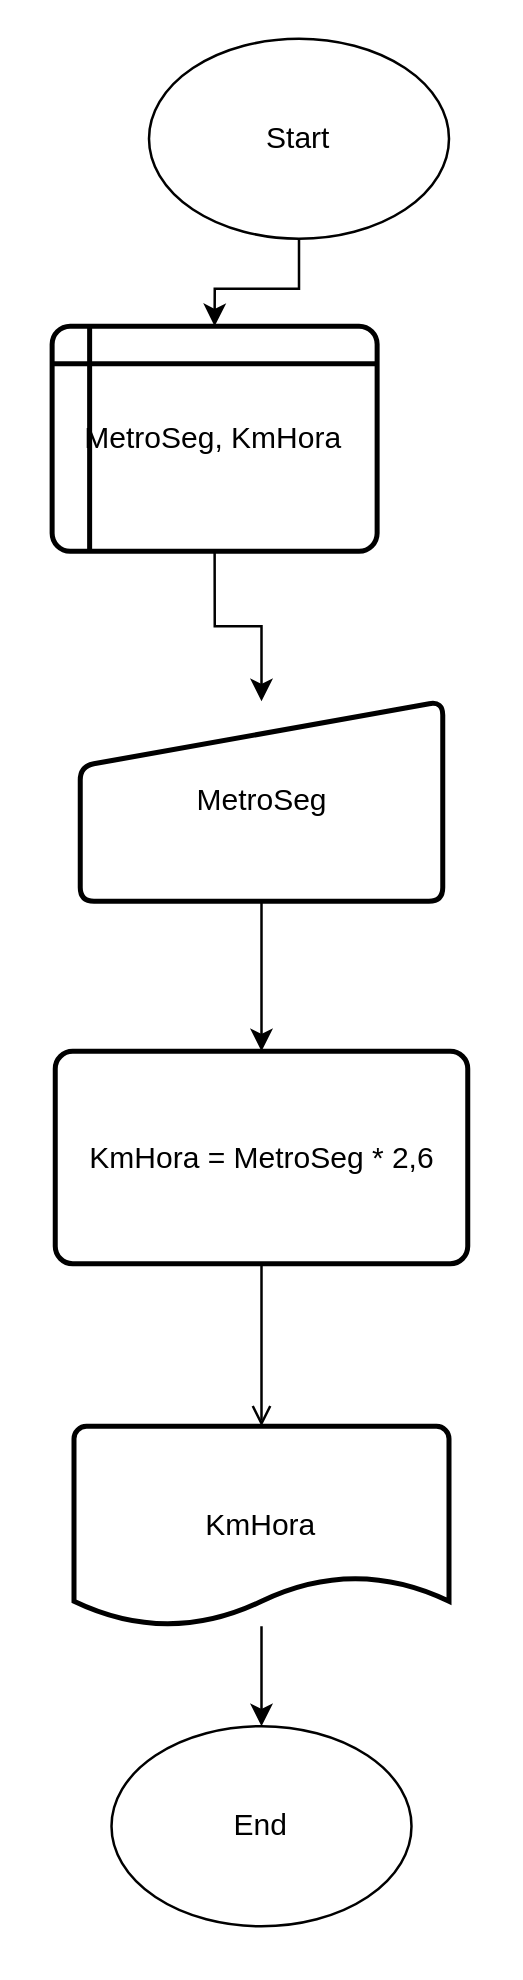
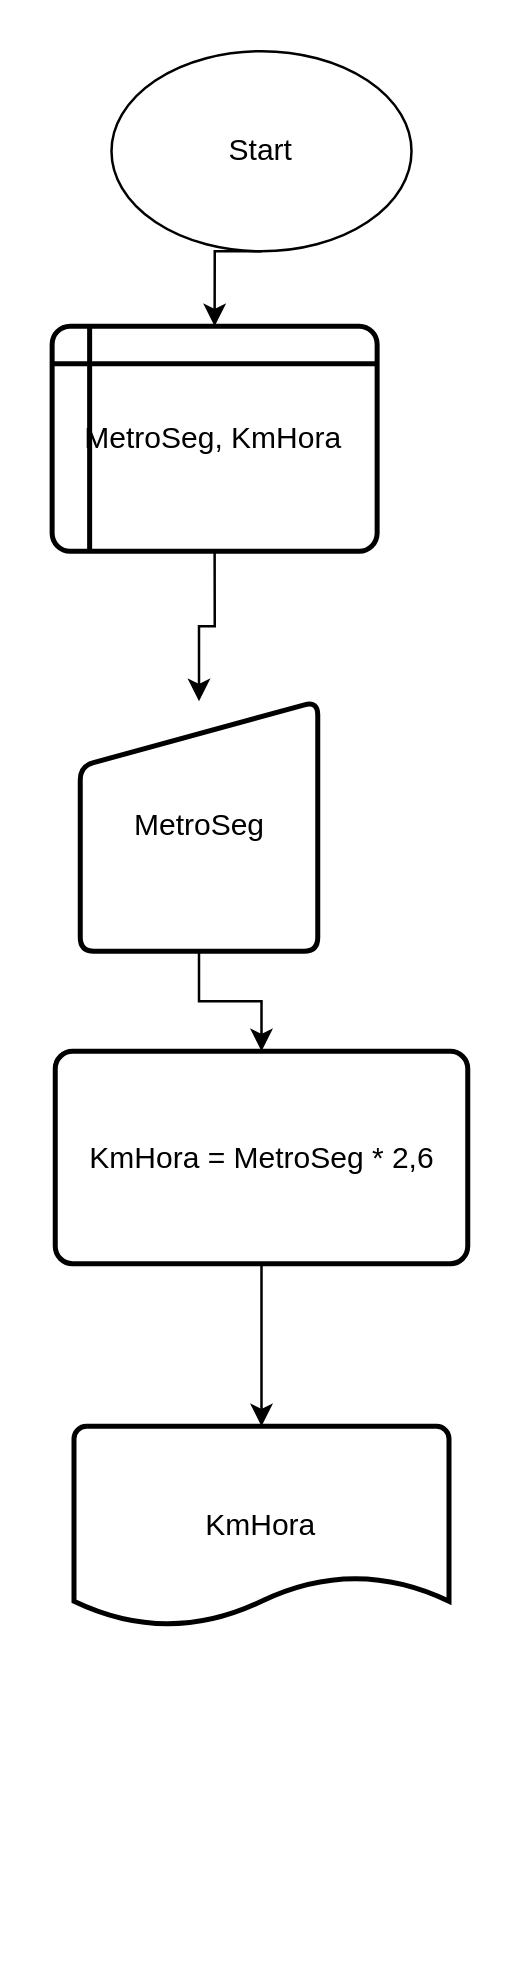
node "Start": moved (299, 139) -> (261, 151)
node "MetroSeg": size 363x200 -> 238x250
edge "KmHora = MetroSeg * 2,6" -> "KmHora": arrowhead open -> classic
edge "KmHora" -> "End": removed
node "End": removed
